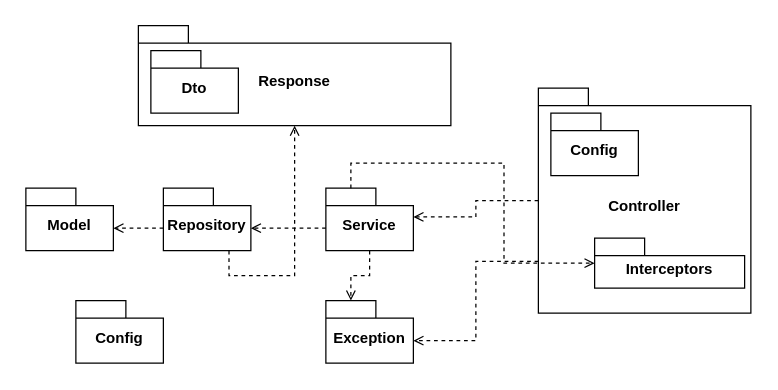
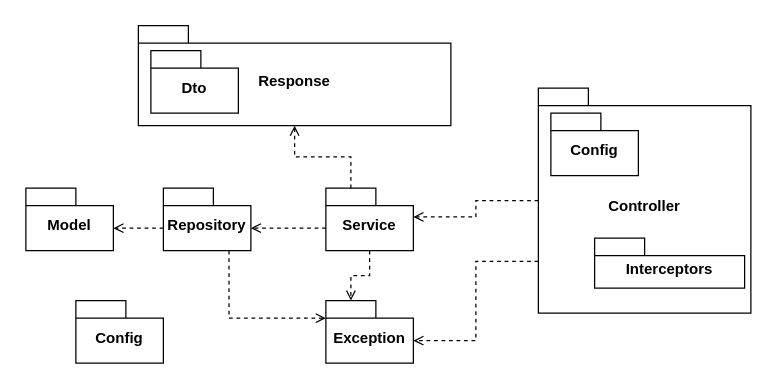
edge "Service" -> "Interceptors": now "Service" -> "Response"
edge "Repository" -> "Response": now "Repository" -> "Exception"
